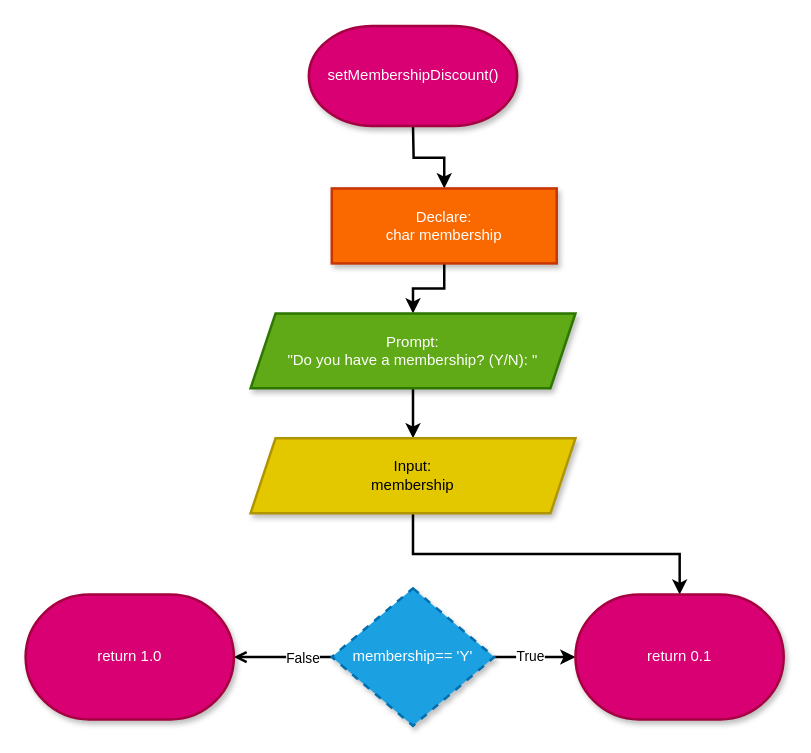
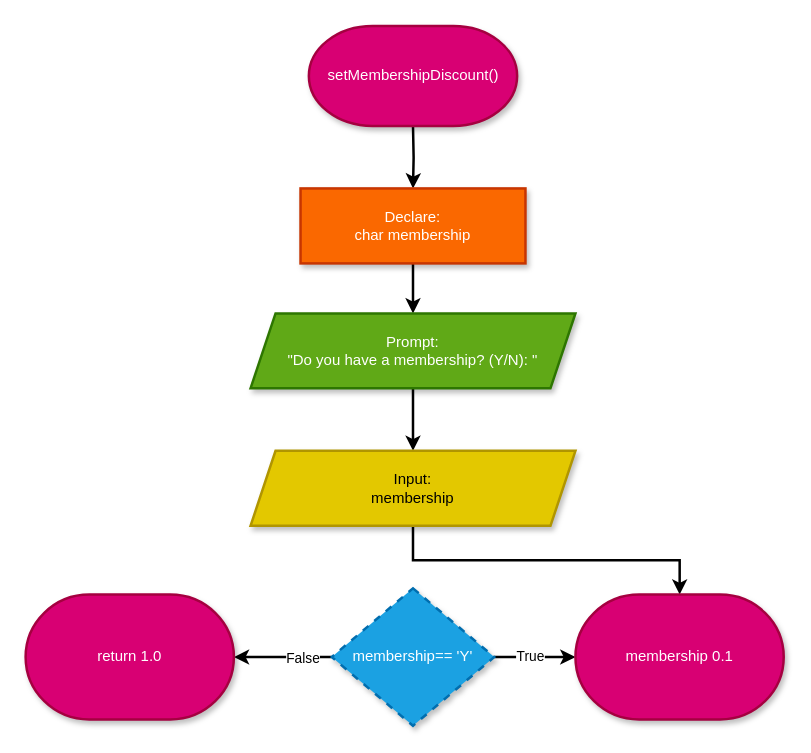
node "Declare: char membership": moved (444, 226) -> (413, 226)
node "Input: membership": moved (413, 476) -> (413, 488)
edge "membership== 'Y'" -> "return 1.0": arrowhead open -> classic
node "return 0.1": label "return 0.1" -> "membership 0.1"
